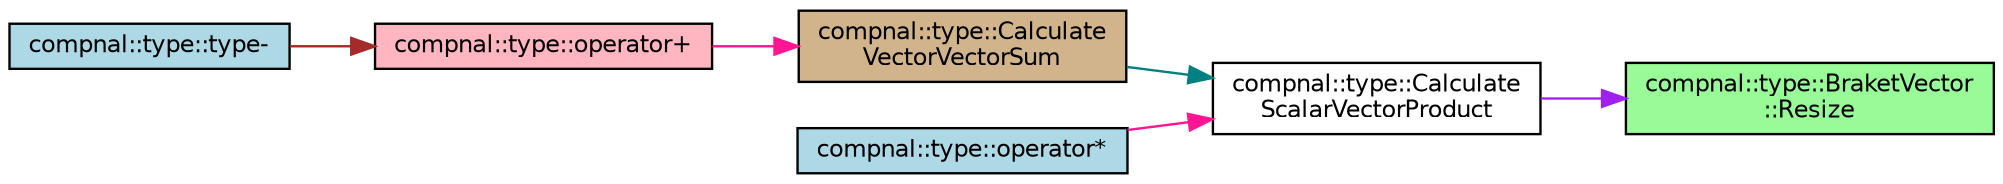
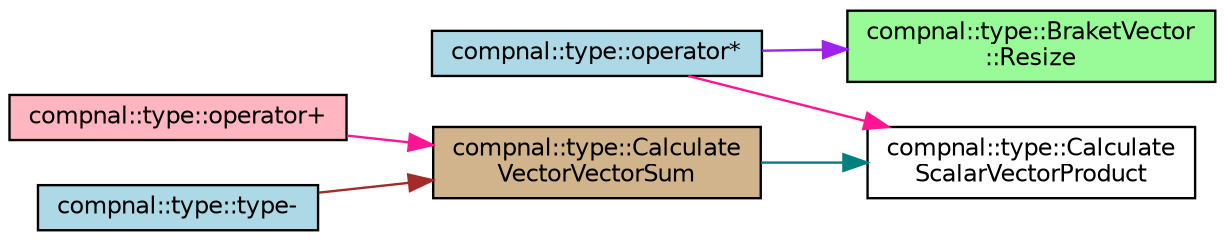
edge "compnal::type::type-" -> "compnal::type::operator+": now "compnal::type::type-" -> "compnal::type::Calculate VectorVectorSum"
edge "compnal::type::Calculate ScalarVectorProduct" -> "compnal::type::BraketVector ::Resize": now "compnal::type::operator*" -> "compnal::type::BraketVector ::Resize"
